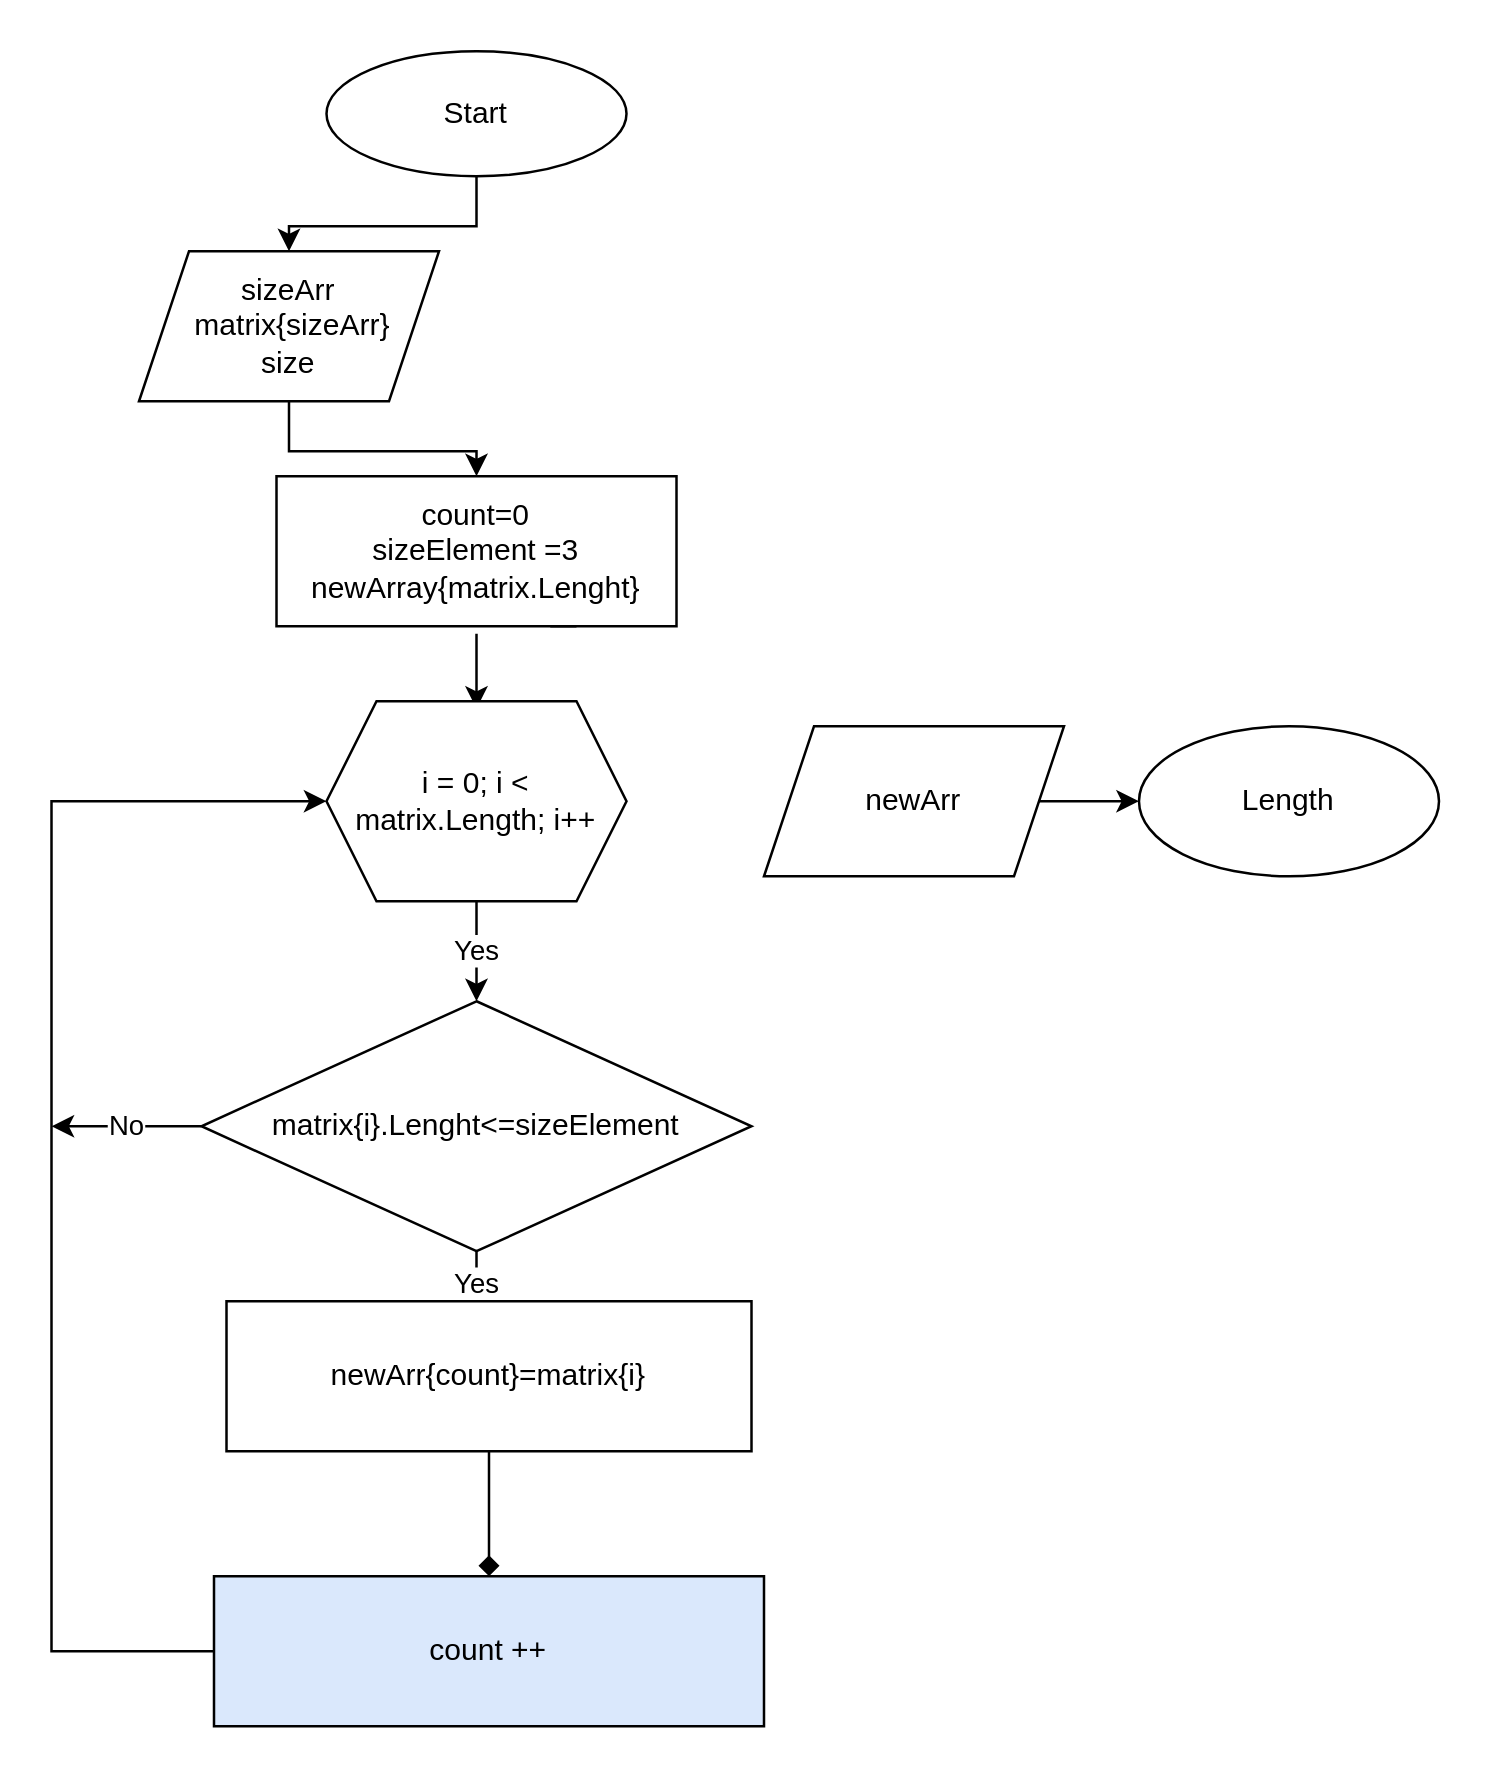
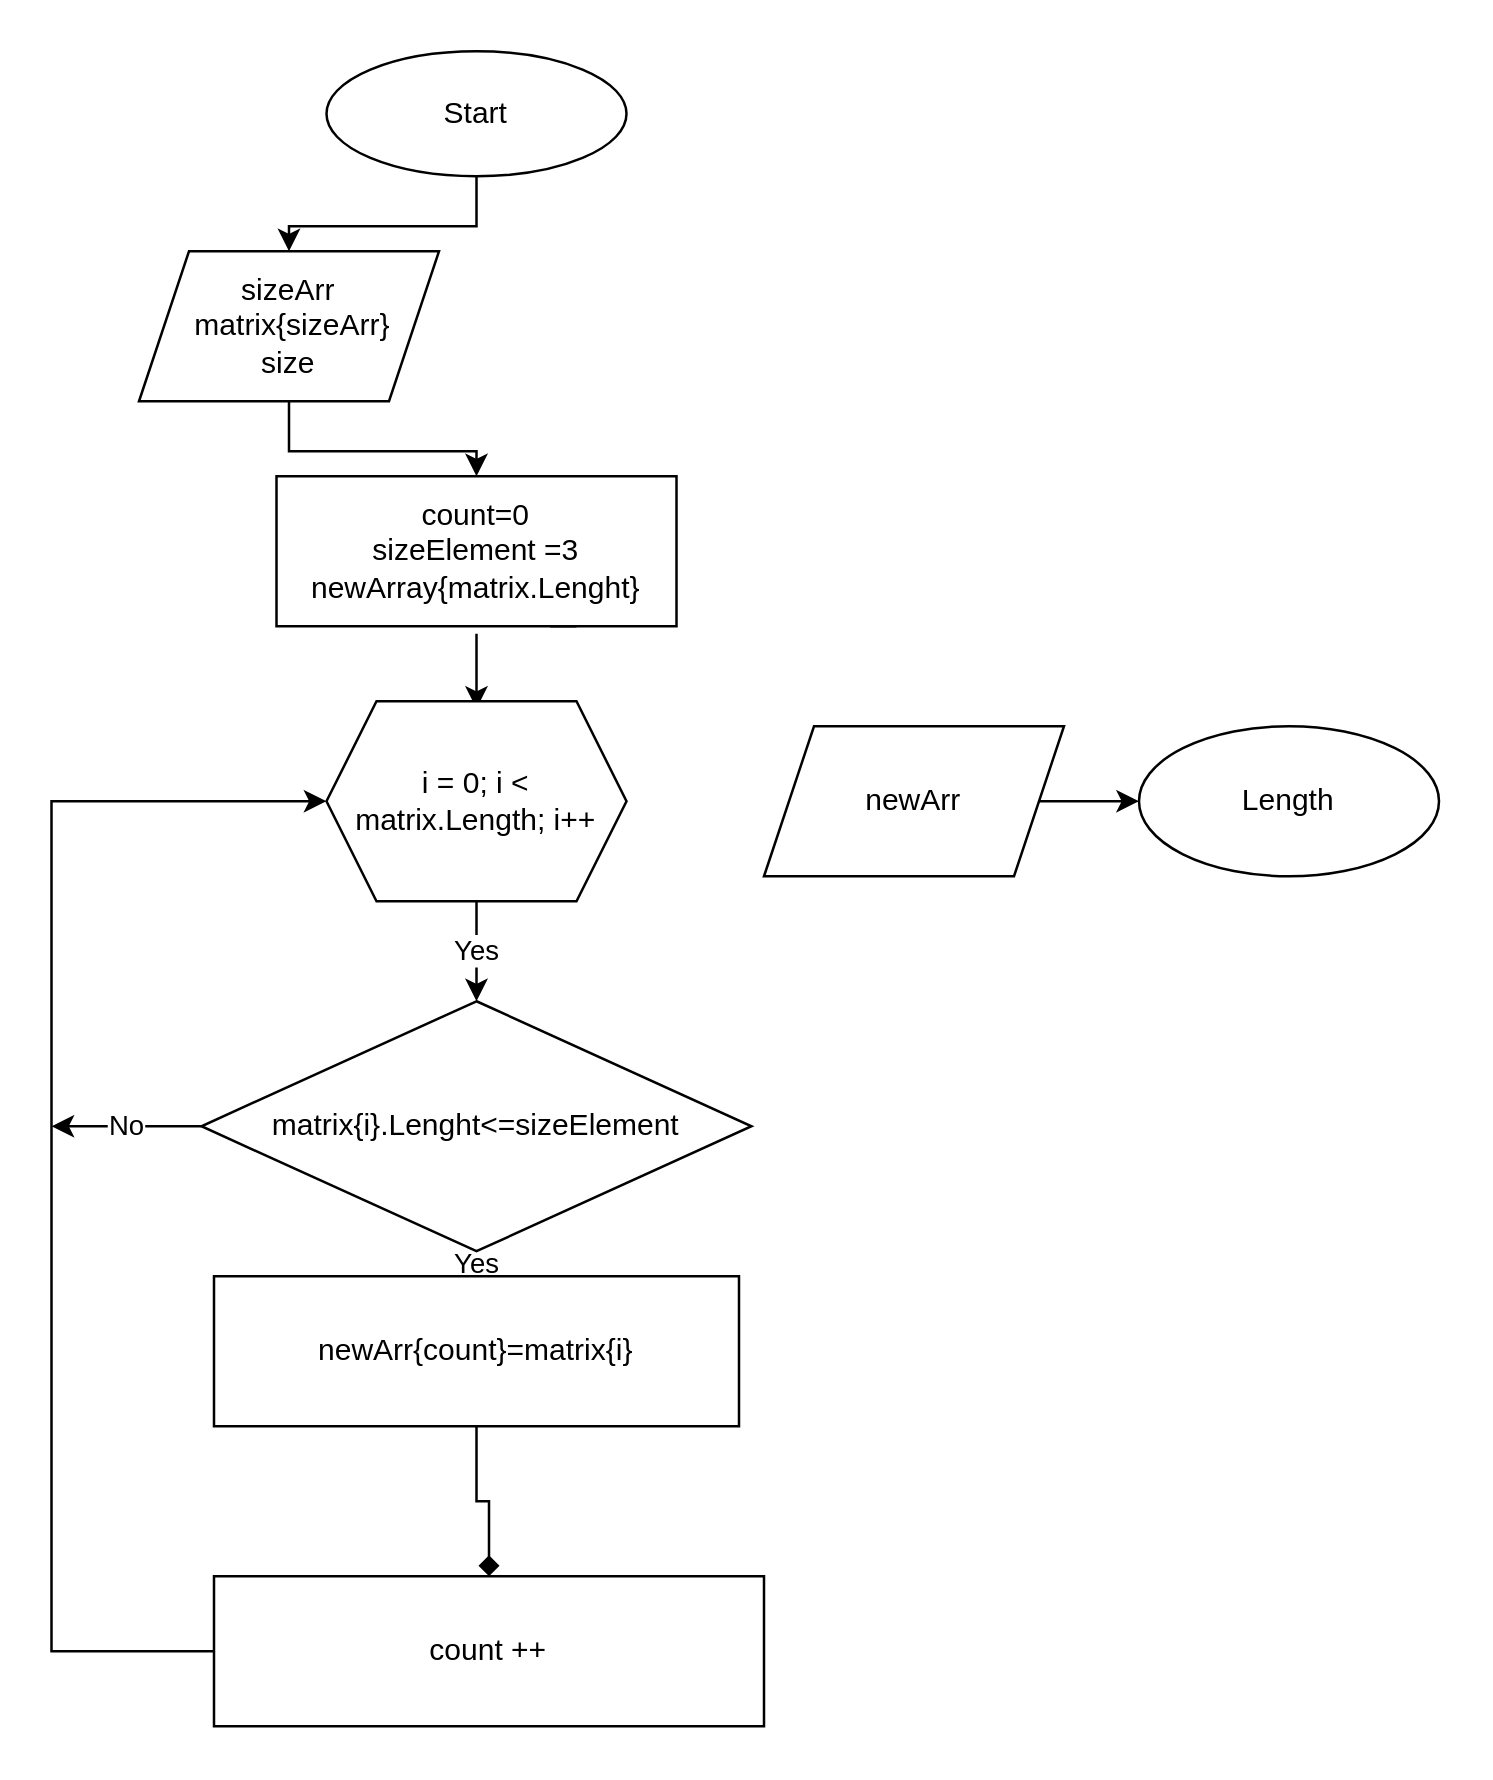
node "newArr{count}=matrix{i}": moved (489, 1376) -> (476, 1351)
node "count ++": fillcolor #dae8fc -> #ffffff
